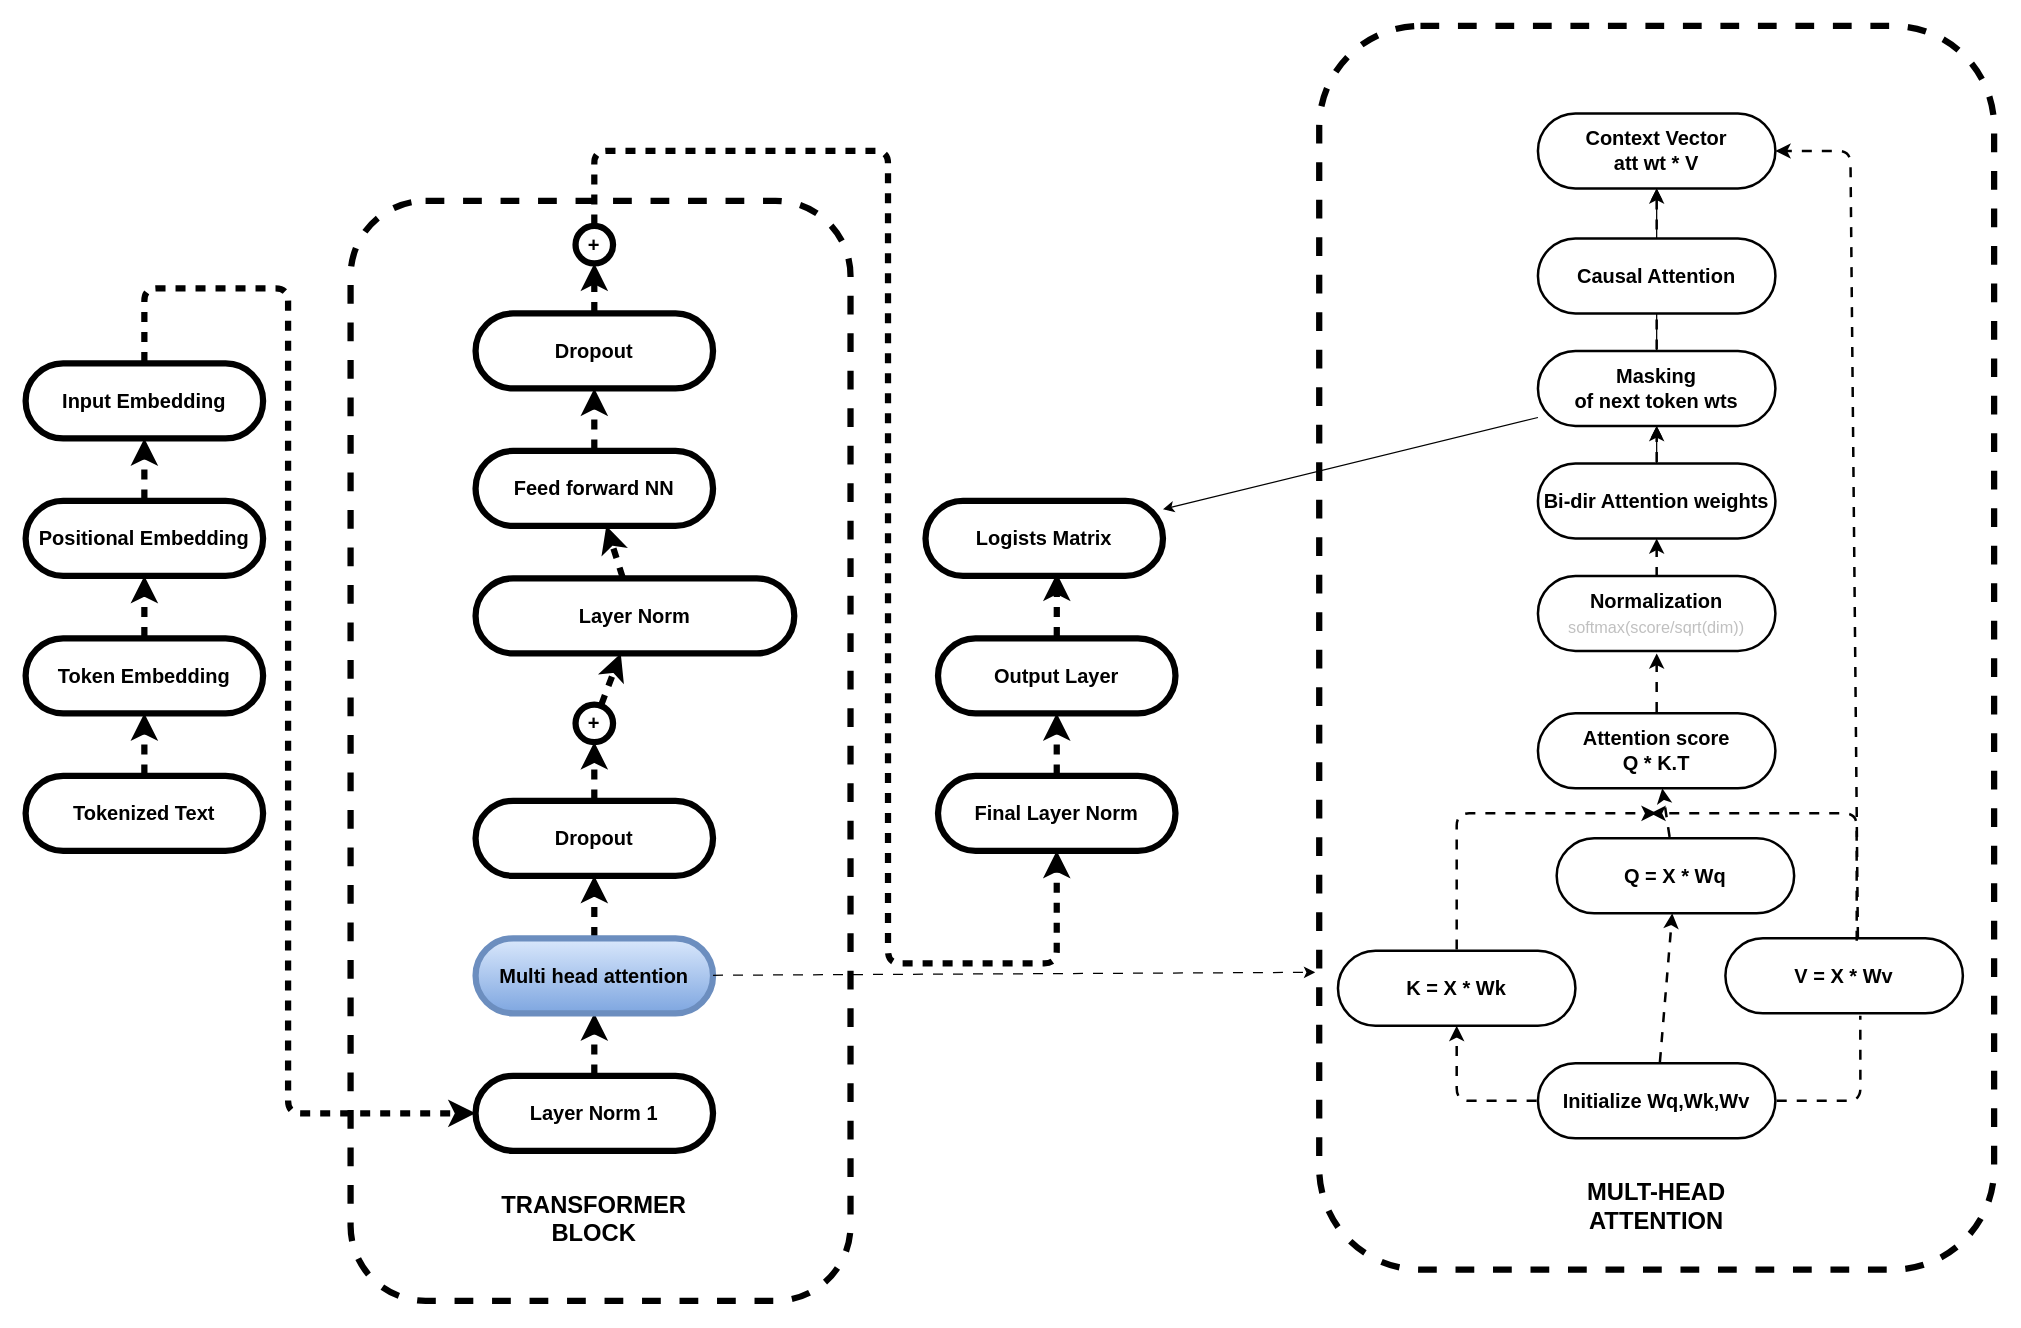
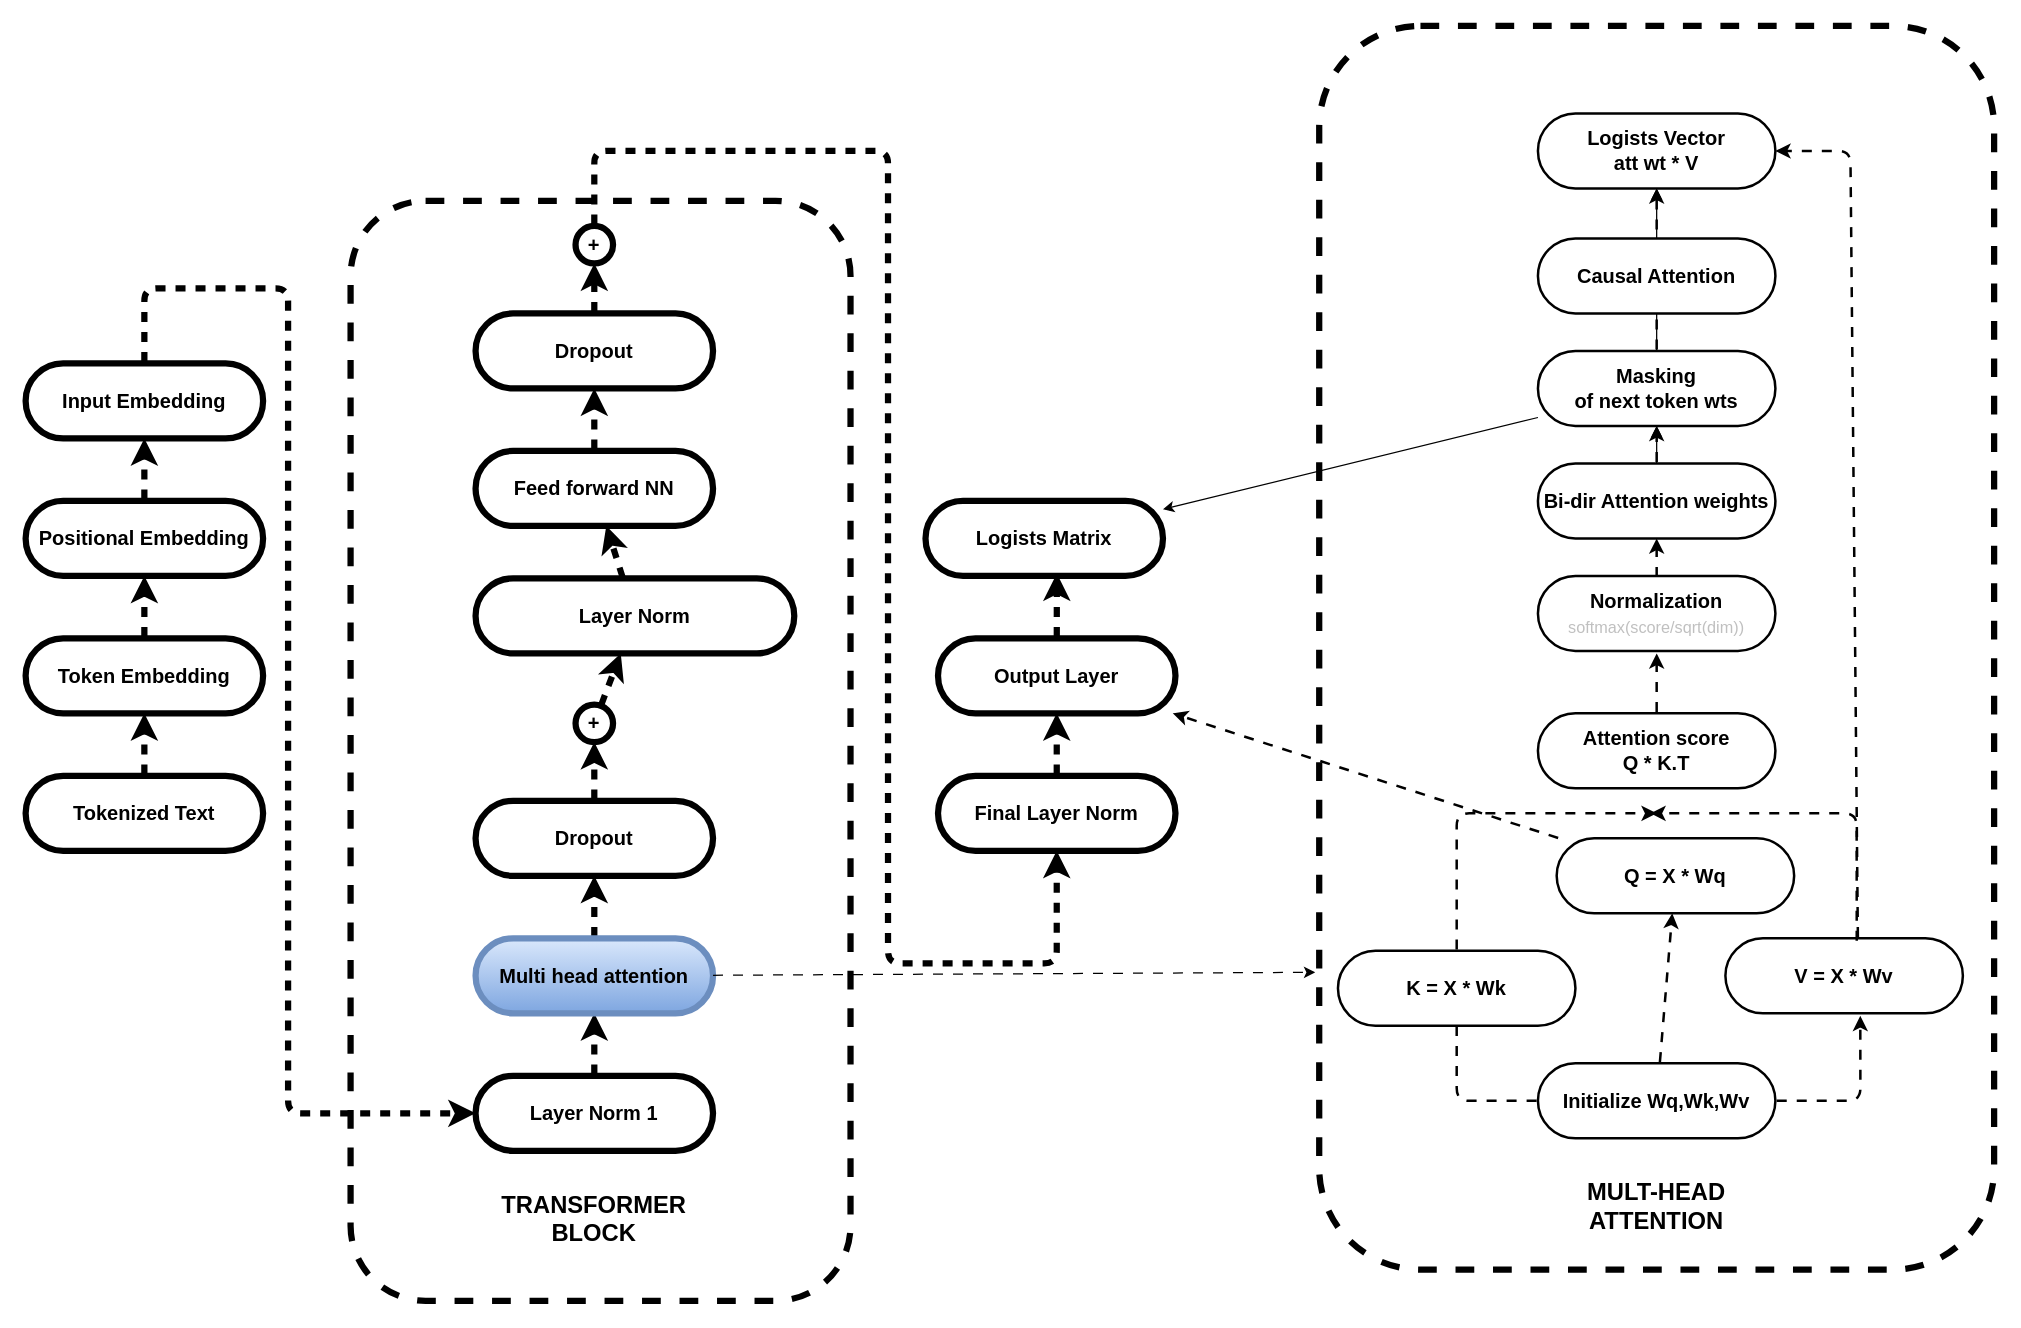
node "Context Vector att wt * V": label "Context Vector att wt * V" -> "Logists Vector att wt * V"
edge "Q = X * Wq" -> "Attention score Q * K.T": now "Q = X * Wq" -> "Output Layer"
edge "V = X * Wv" -- "Initialize Wq,Wk,Wv": arrowhead none -> classic
edge "Initialize Wq,Wk,Wv" -> "K = X * Wk": arrowhead classic -> none
